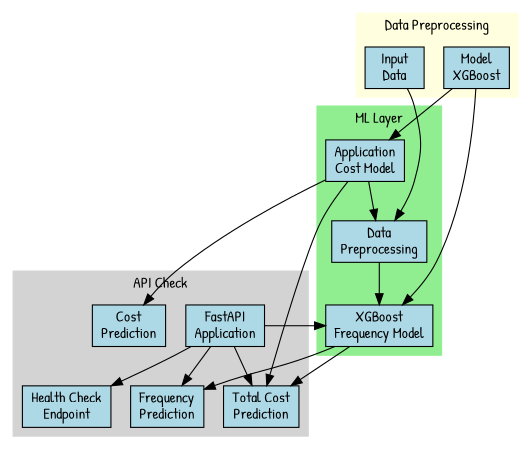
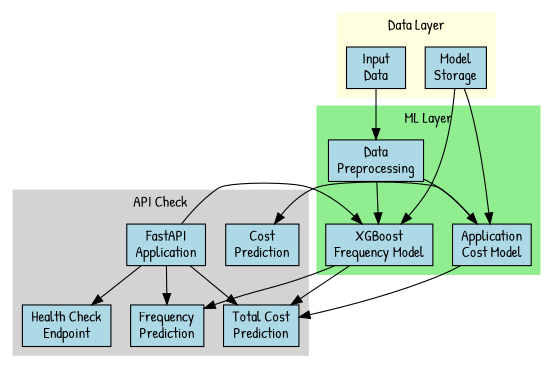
cluster "Data Preprocessing": label "Data Preprocessing" -> "Data Layer"
node "Model XGBoost": label "Model XGBoost" -> "Model Storage"
edge "Application Cost Model" -> "Data Preprocessing": reversed
